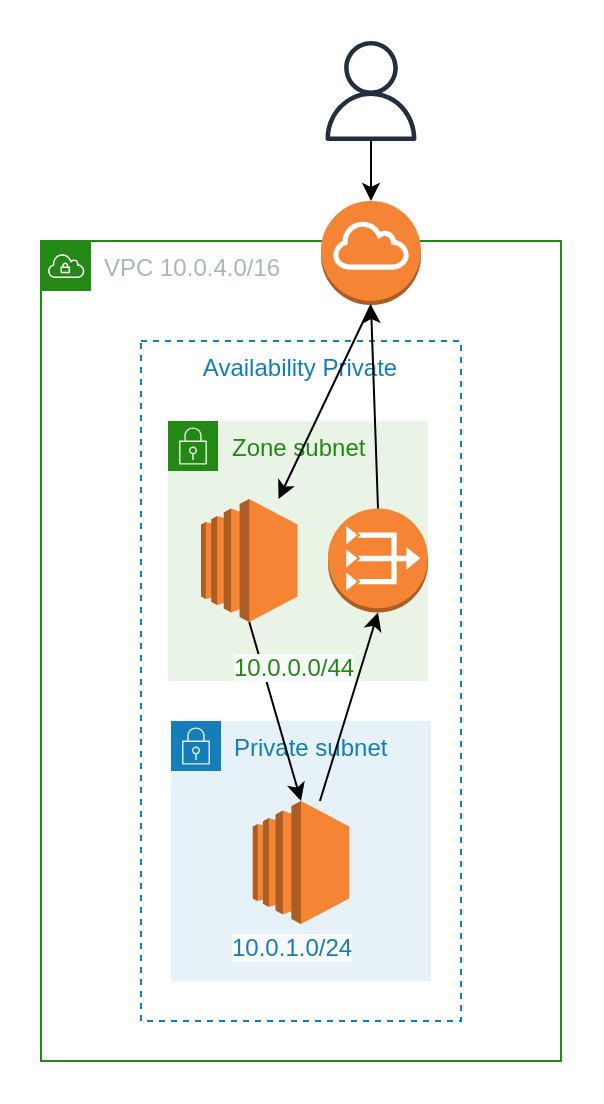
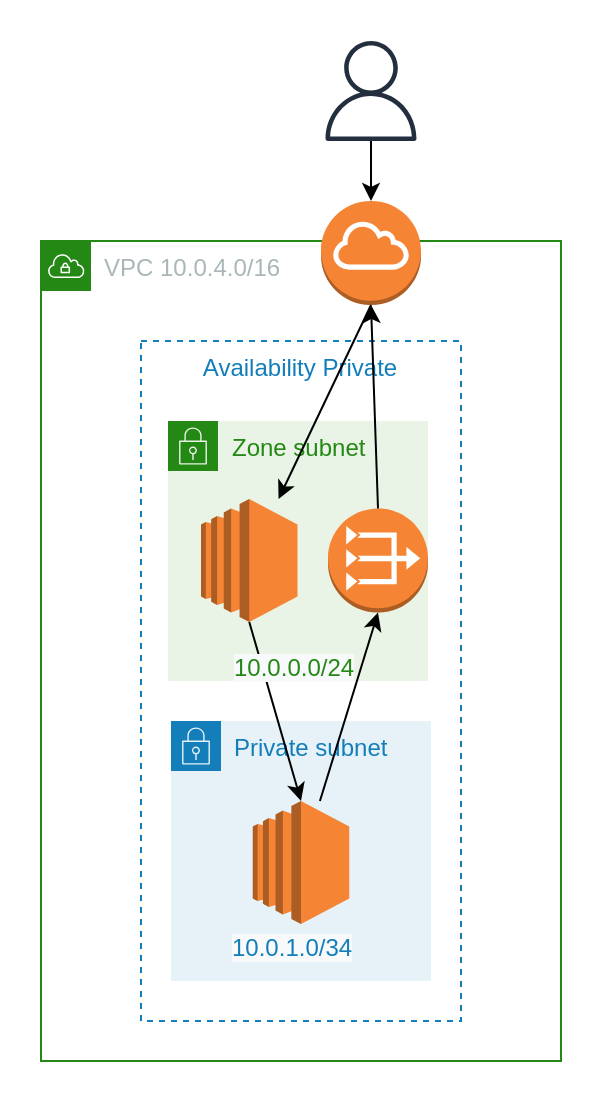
node "10.0.0.0/44": label "10.0.0.0/44" -> "10.0.0.0/24"
node "10.0.1.0/24": label "10.0.1.0/24" -> "10.0.1.0/34"
